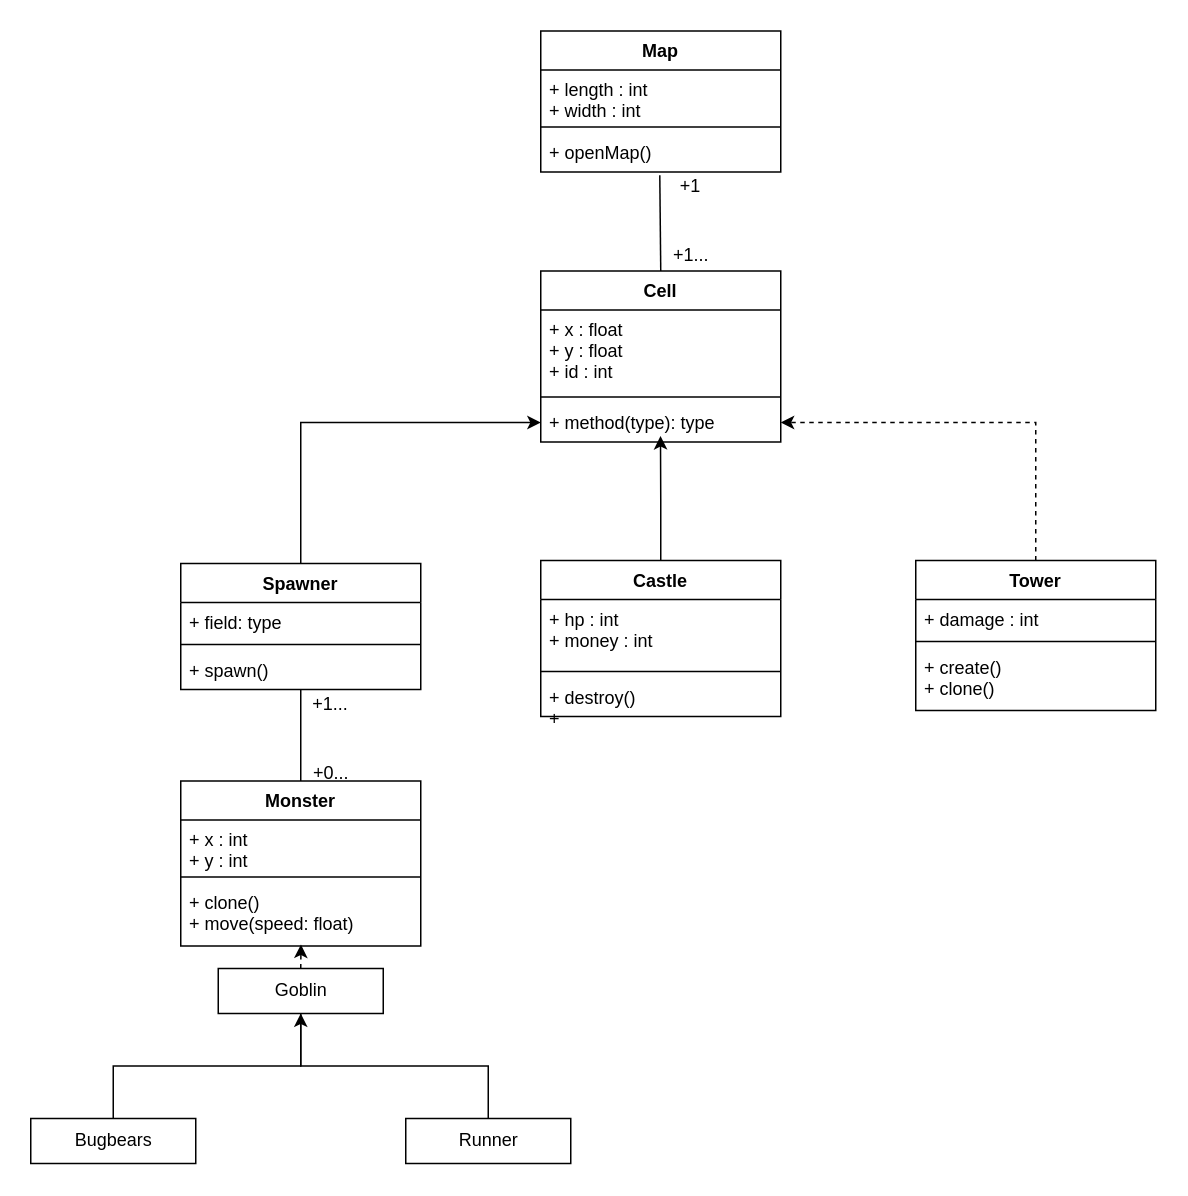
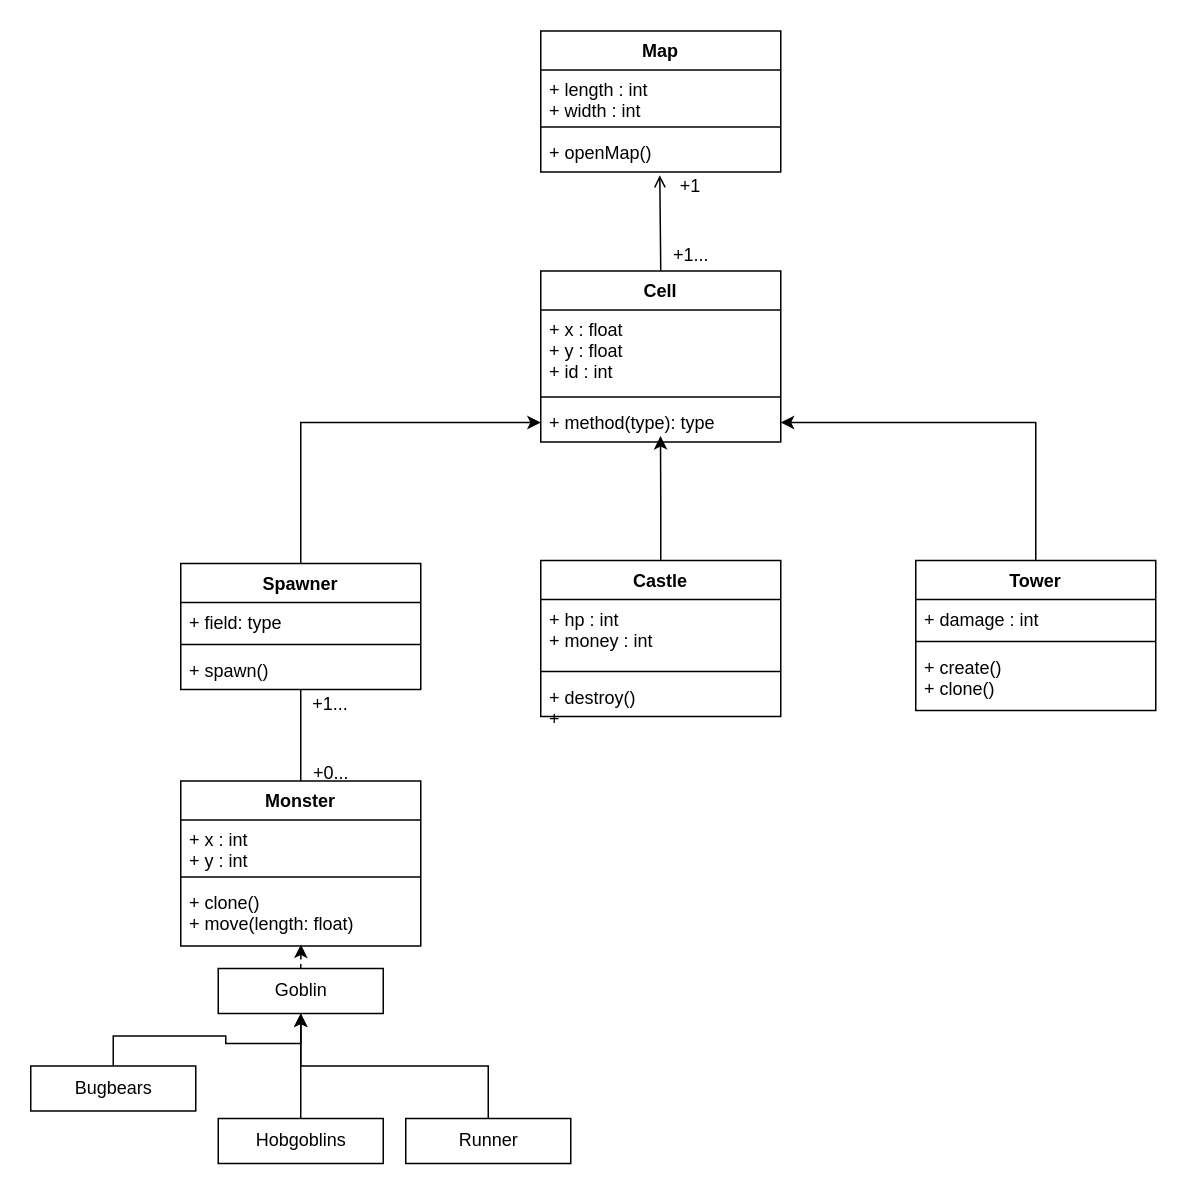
edge "+ openMap()" -- "Cell": arrowhead none -> open
edge "Tower" -> "+ method(type): type": style dashed -> solid
node "+ clone() + move(speed: float)": label "+ clone() + move(speed: float)" -> "+ clone() + move(length: float)"
edge "Hobgoblins" -> "Goblin": added
node "Bugbears": moved (113, 1141) -> (113, 1088)
node "Hobgoblins": added
